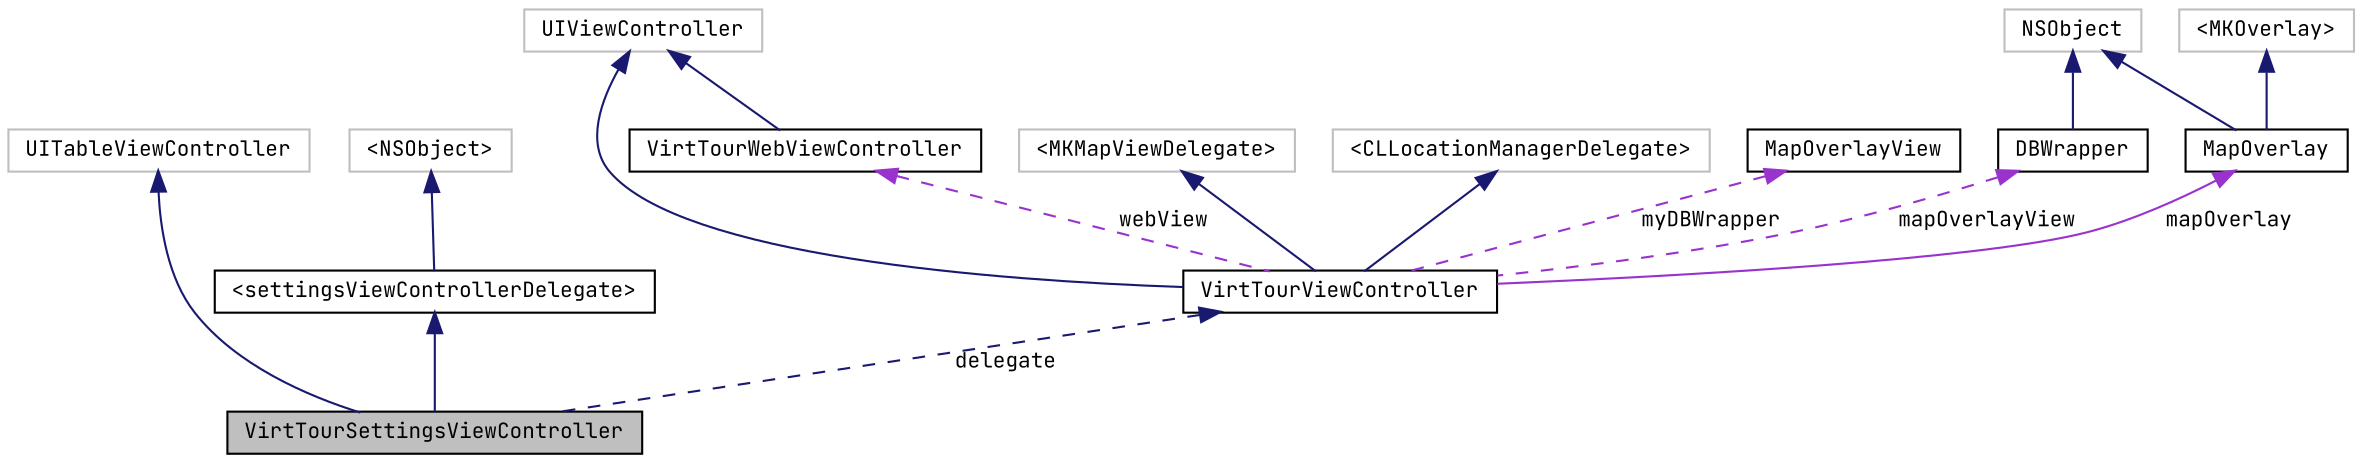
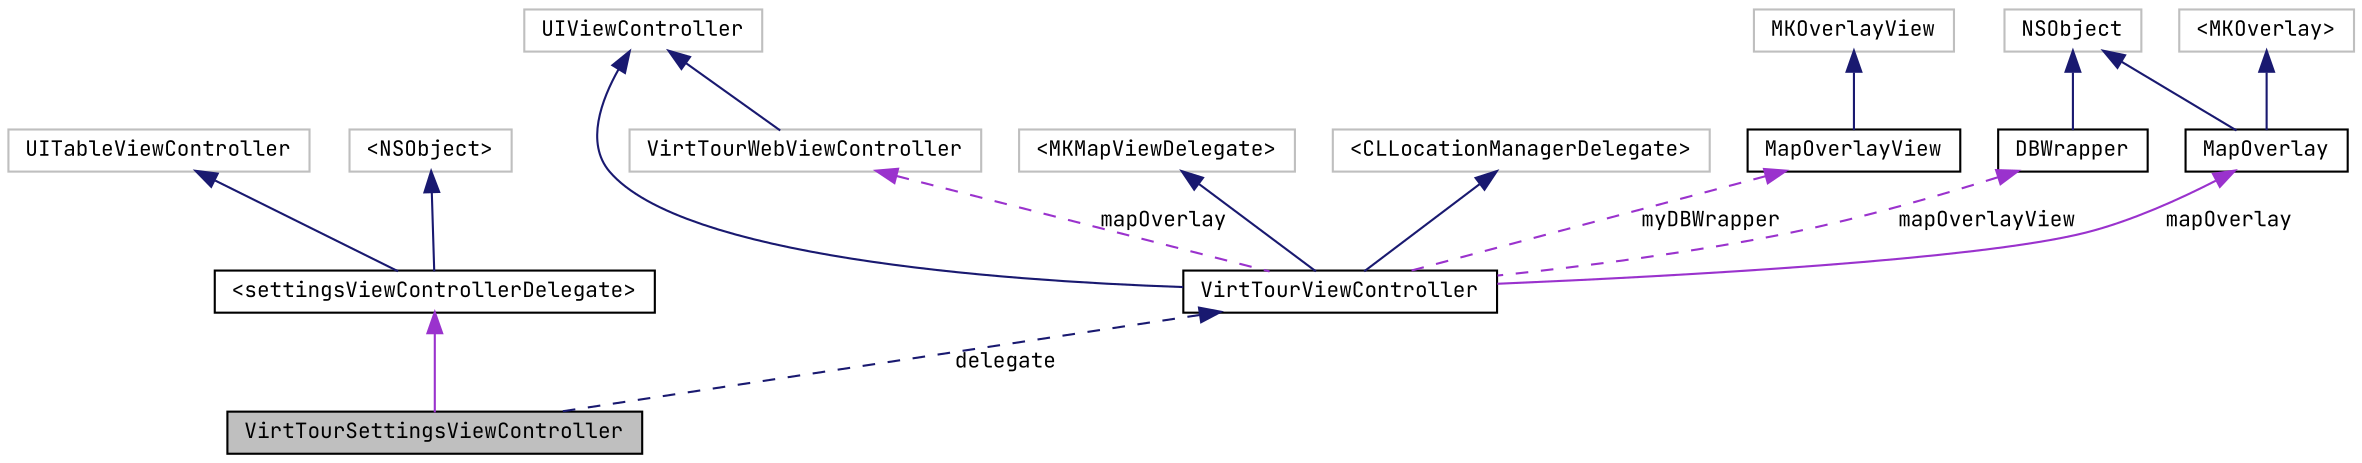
node "MKOverlayView": added
node "VirtTourWebViewController": color black -> grey75
edge "VirtTourViewController" -> "VirtTourWebViewController": label " webView" -> " mapOverlay"
edge "VirtTourSettingsViewController" -> "UITableViewController": now "<settingsViewControllerDelegate>" -> "UITableViewController"
edge "VirtTourSettingsViewController" -> "<settingsViewControllerDelegate>": color midnightblue -> darkorchid3
